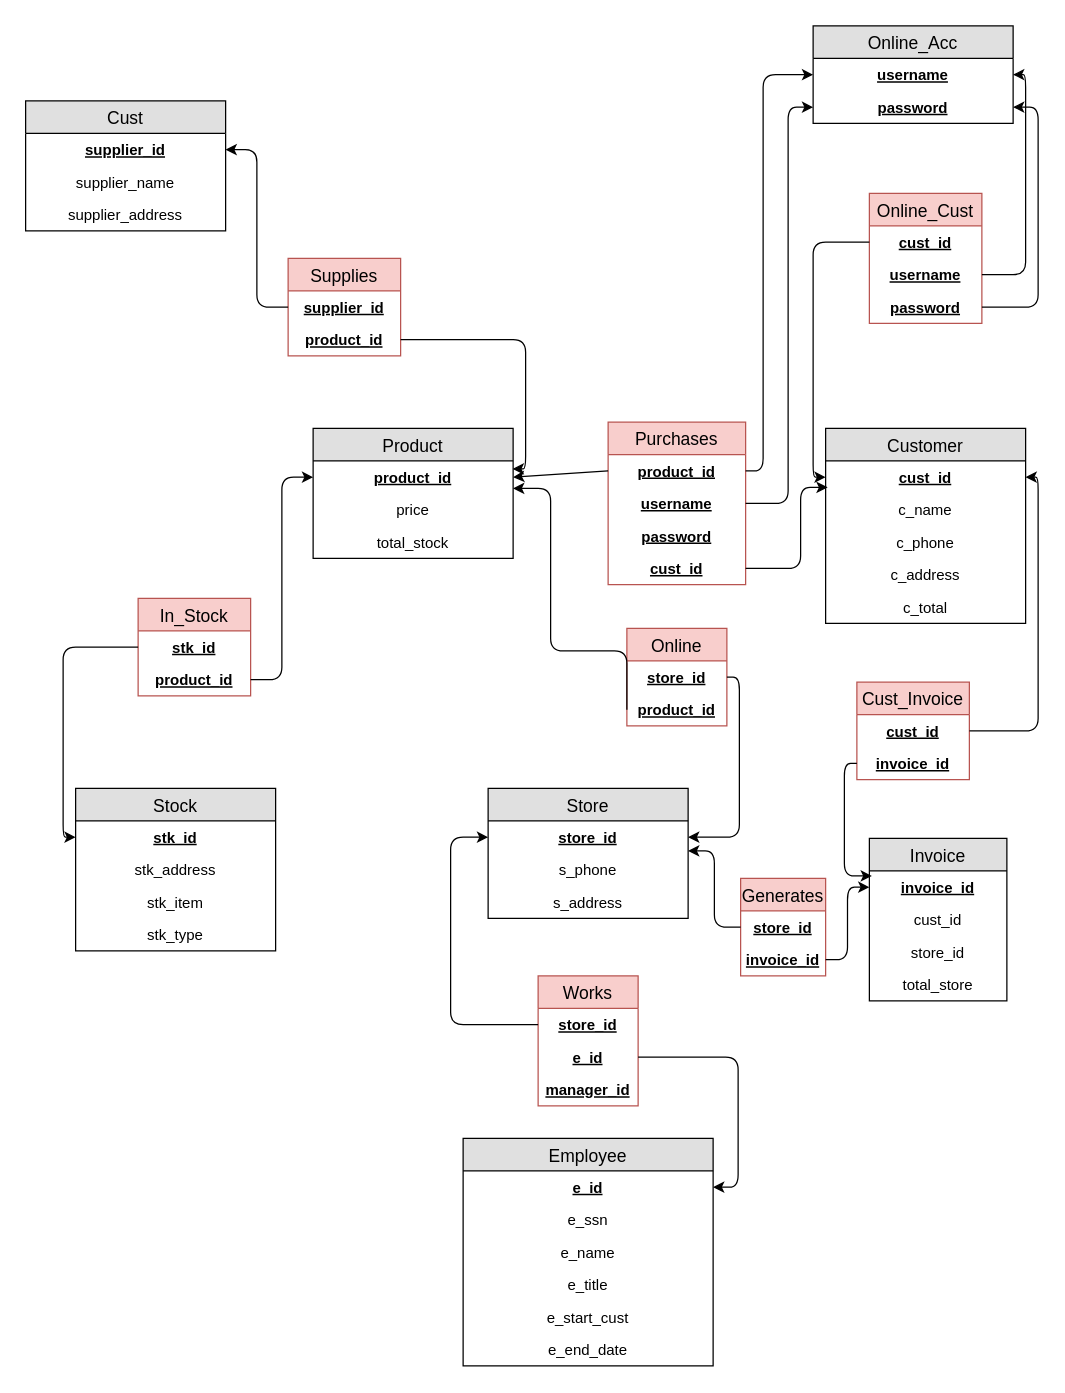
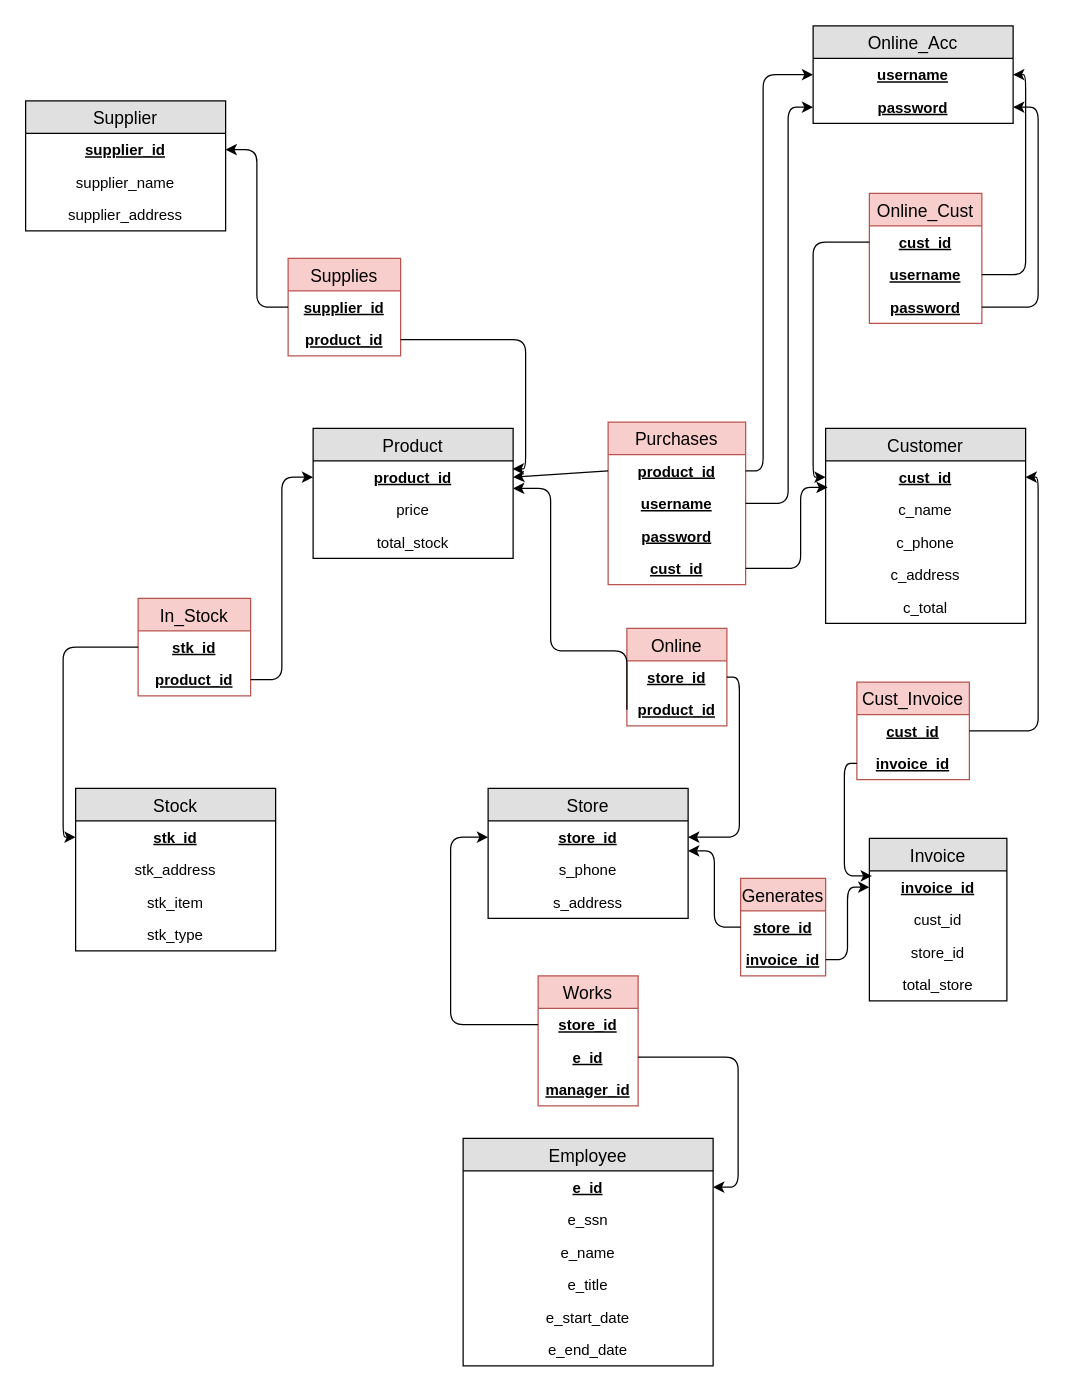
node "Cust": label "Cust" -> "Supplier"
node "e_start_cust": label "e_start_cust" -> "e_start_date"
